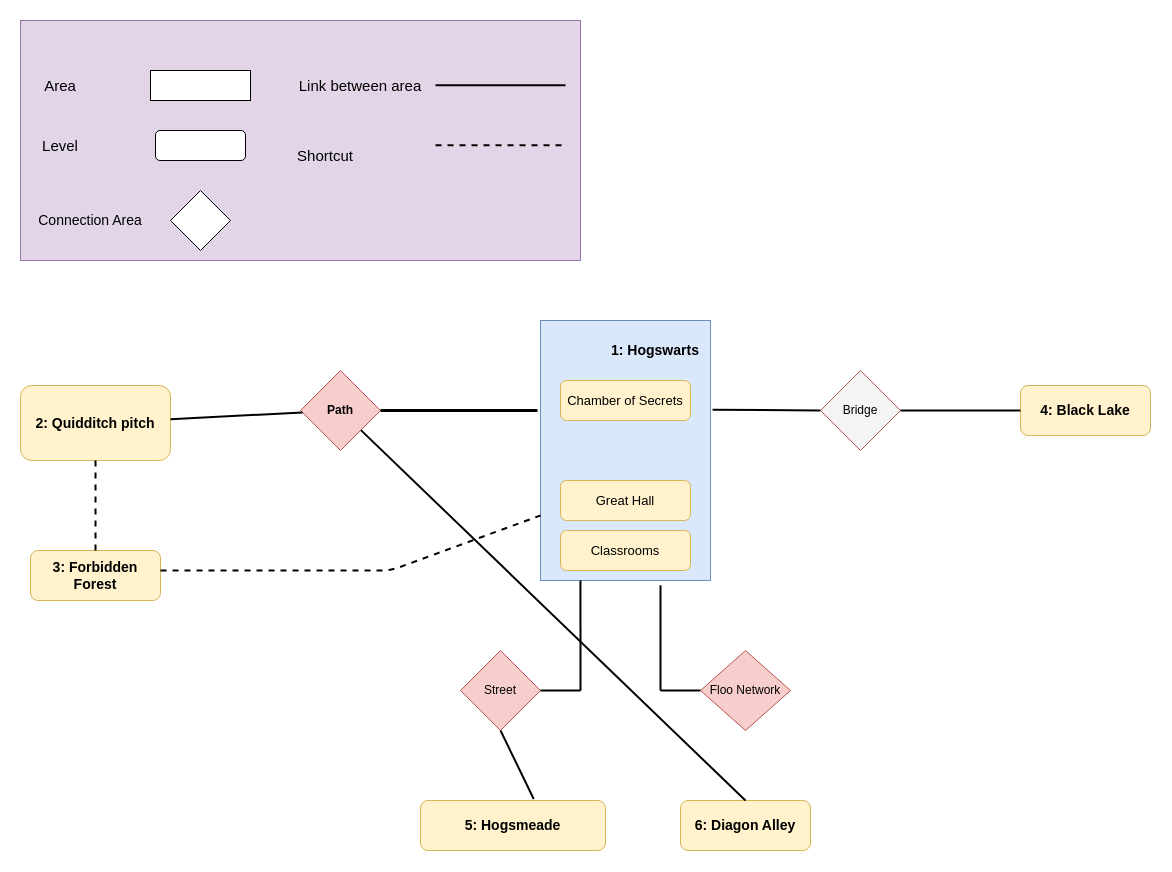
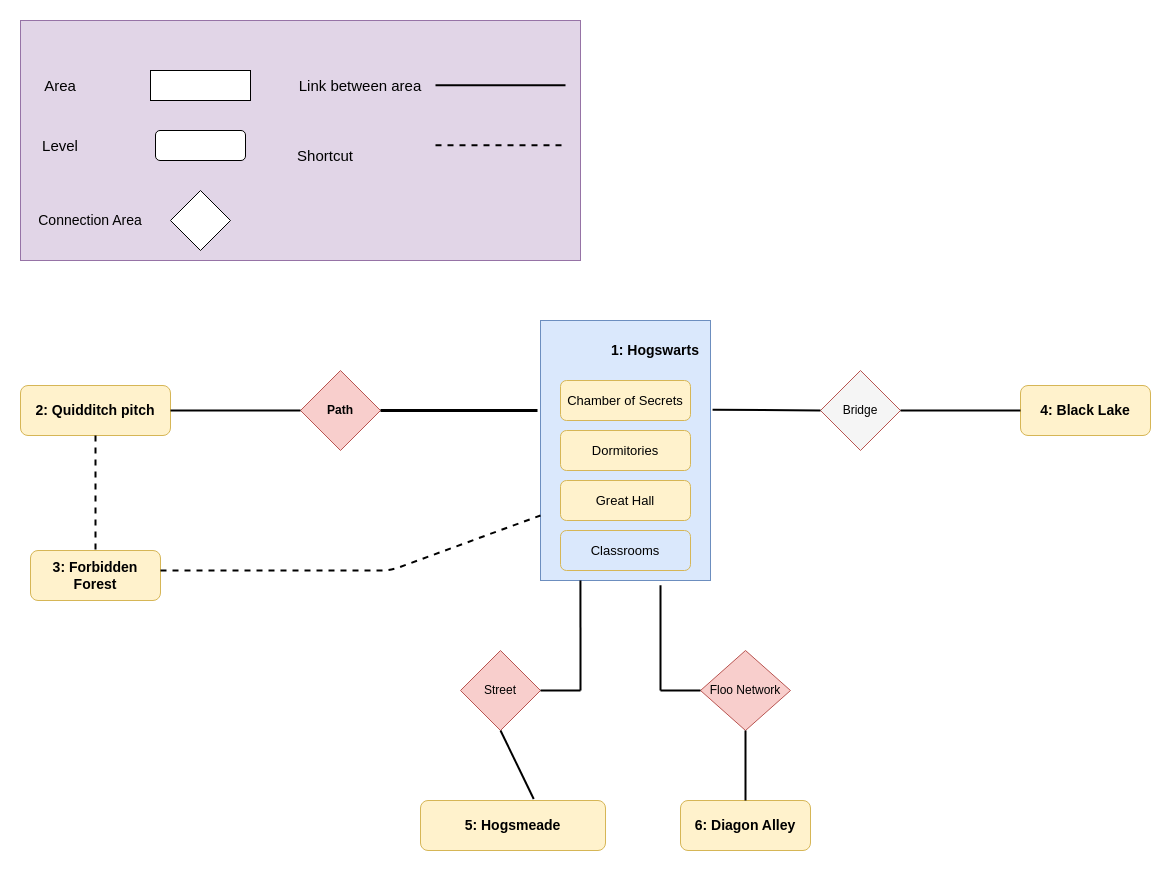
node "2: Quidditch pitch": size 150x75 -> 150x50
node "Dormitories": added
node "Classrooms": fillcolor #fff2cc -> #dae8fc
edge "Path" -- "6: Diagon Alley": now "Floo Network" -- "6: Diagon Alley"
